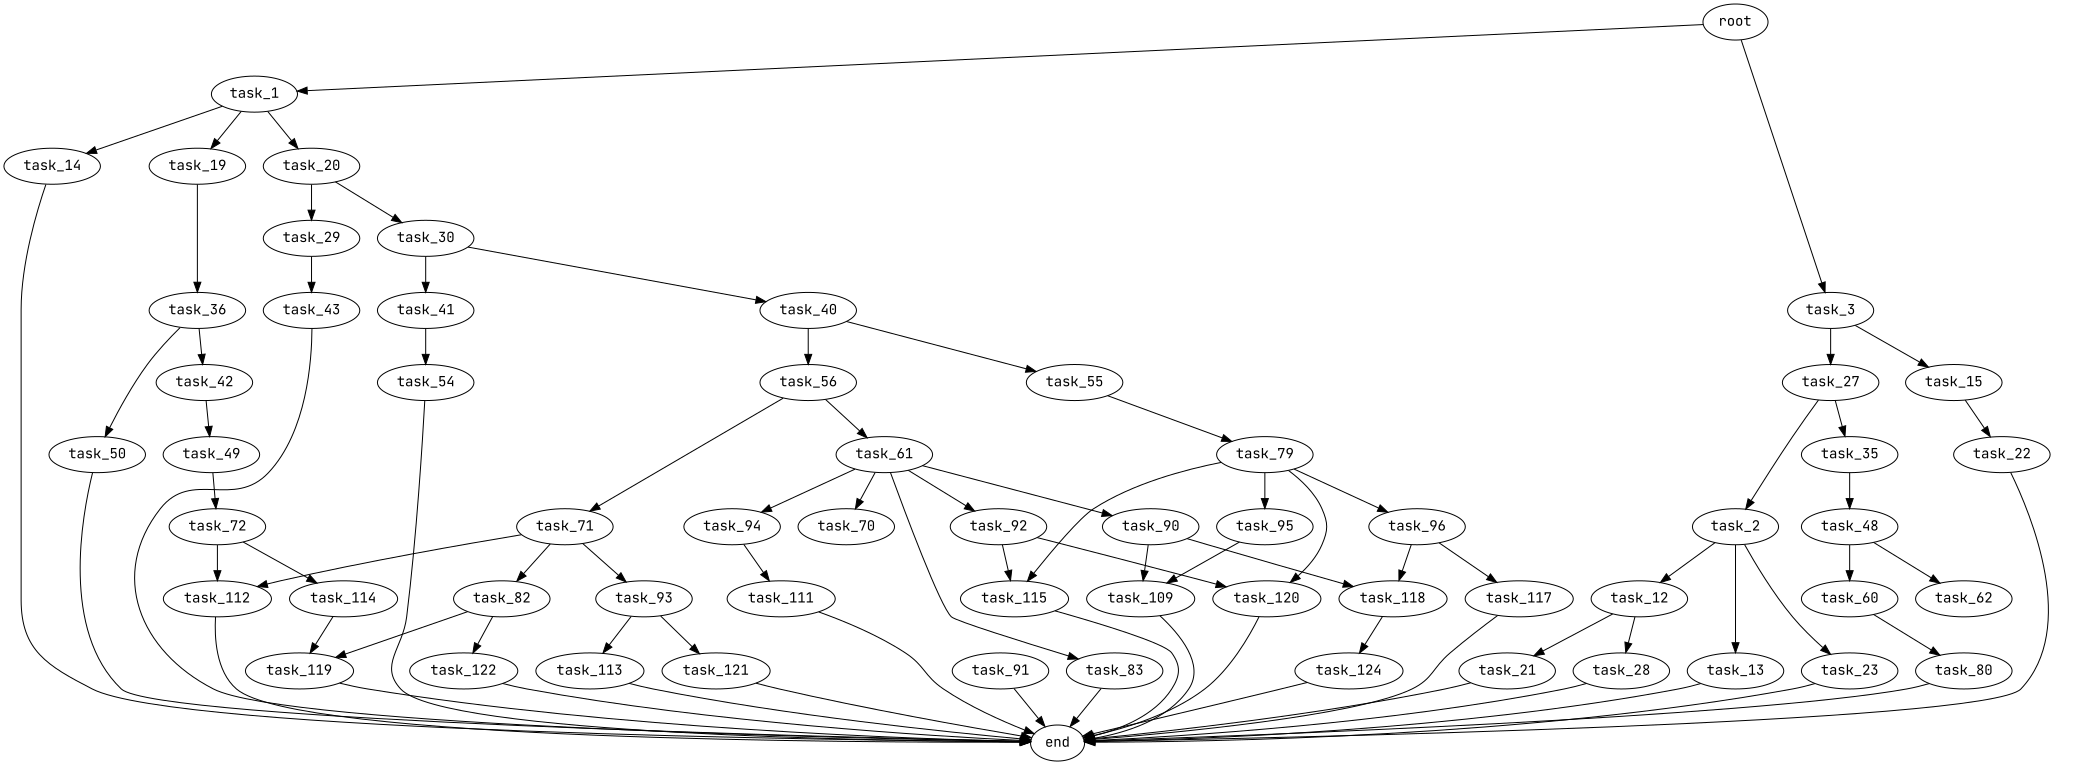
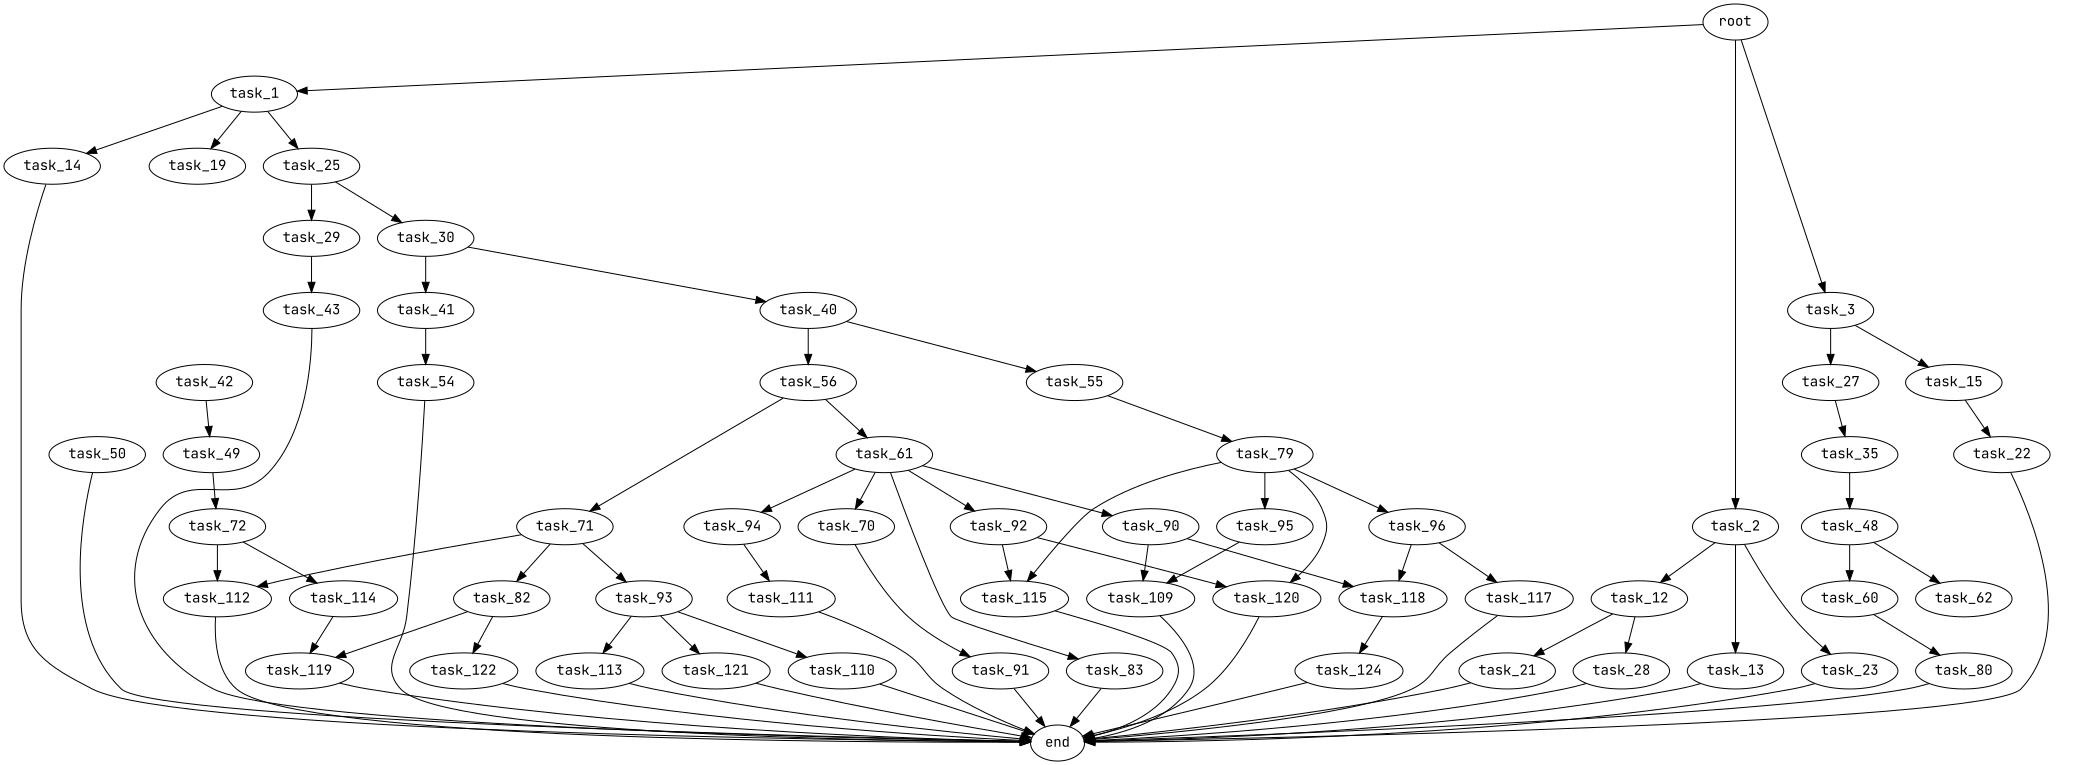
node "task_20": label "task_20" -> "task_25"
node "task_36": removed
edge "task_27" -> "task_2": now "root" -> "task_2"
edge "task_70" -> "task_91": added
node "task_110": added
